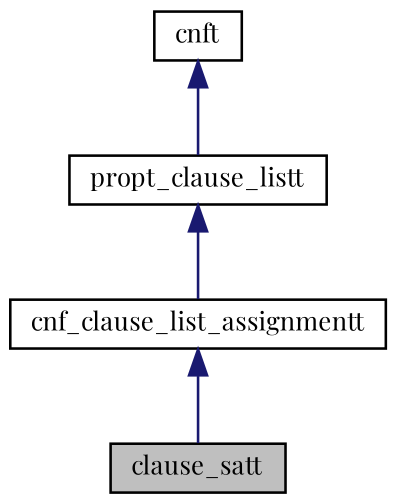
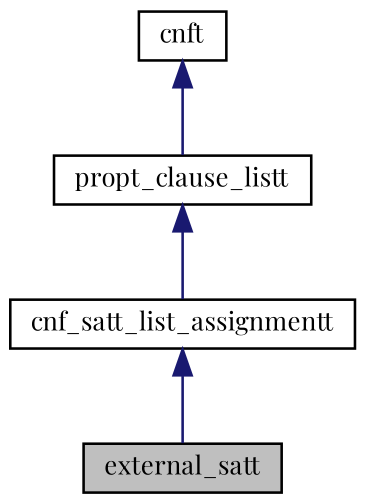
node "cnf_clause_list_assignmentt": label "cnf_clause_list_assignmentt" -> "cnf_satt_list_assignmentt"
node "clause_satt": label "clause_satt" -> "external_satt"
